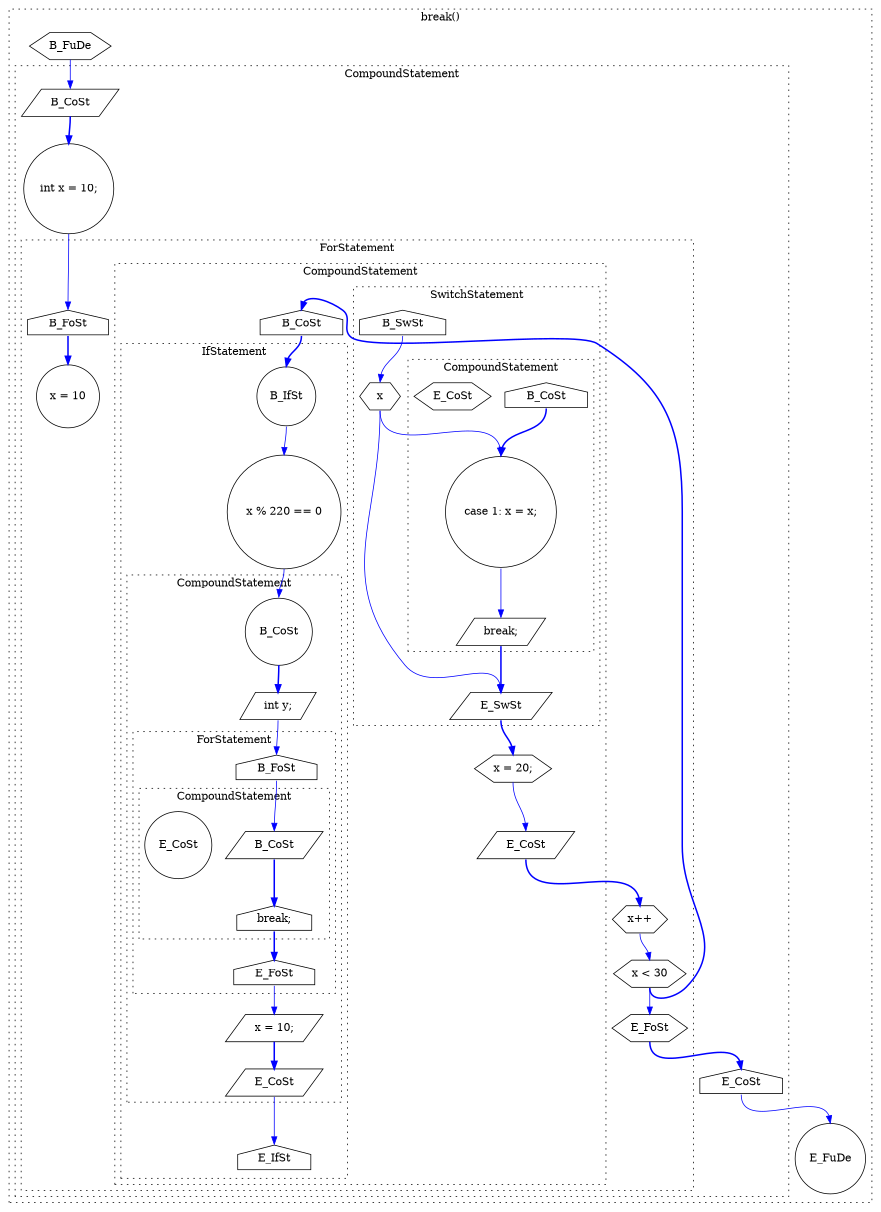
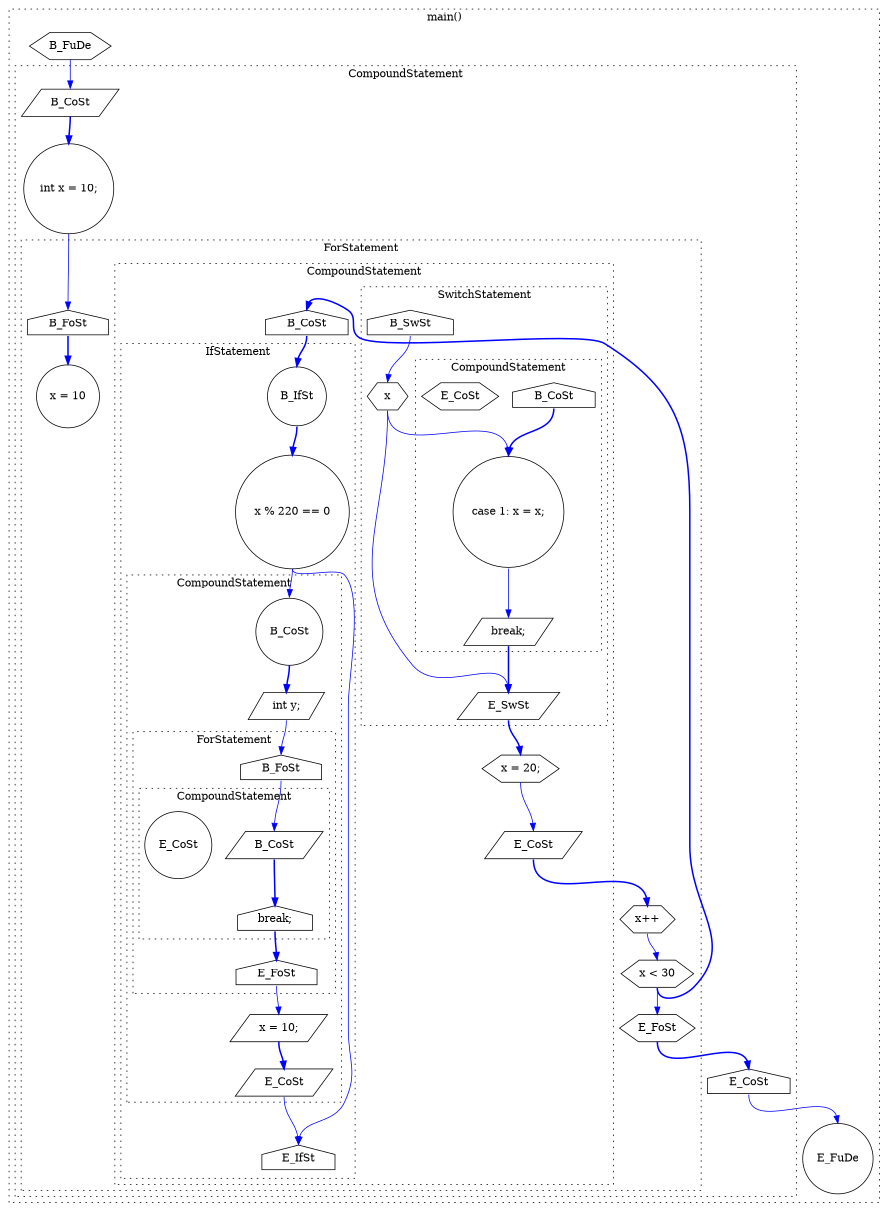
cluster "break()": label "break()" -> "main()"
edge "B_IfSt" -> "x % 220 == 0": style solid -> bold
edge "x % 220 == 0" -> "E_IfSt": added
